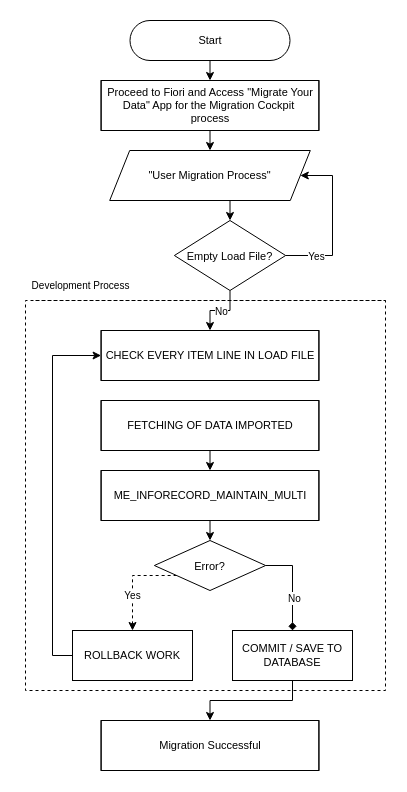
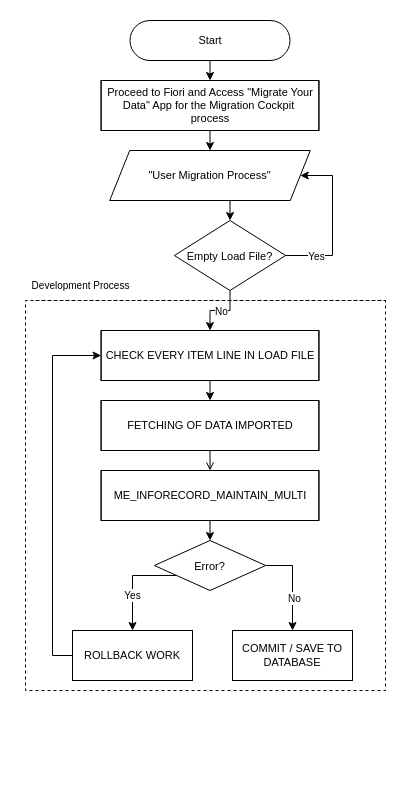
edge "CHECK EVERY ITEM LINE IN LOAD FILE" -> "FETCHING OF DATA IMPORTED": added
edge "FETCHING OF DATA IMPORTED" -> "ME_INFORECORD_MAINTAIN_MULTI": arrowhead classic -> open
edge "Error?" -> "ROLLBACK WORK": style dashed -> solid
edge "Error?" -> "COMMIT / SAVE TO DATABASE": arrowhead diamond -> classic
edge "COMMIT / SAVE TO DATABASE" -> "Migration Successful": removed
node "Migration Successful": removed
